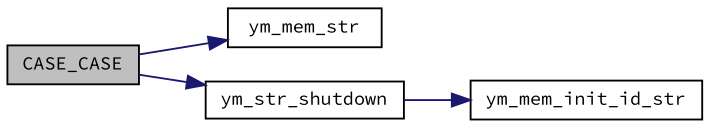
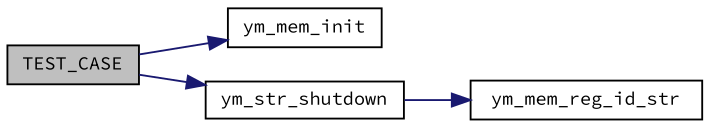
node "ym_mem_str": label "ym_mem_str" -> "ym_mem_init"
node "CASE_CASE": label "CASE_CASE" -> "TEST_CASE"
node "ym_mem_init_id_str": label "ym_mem_init_id_str" -> "ym_mem_reg_id_str"
